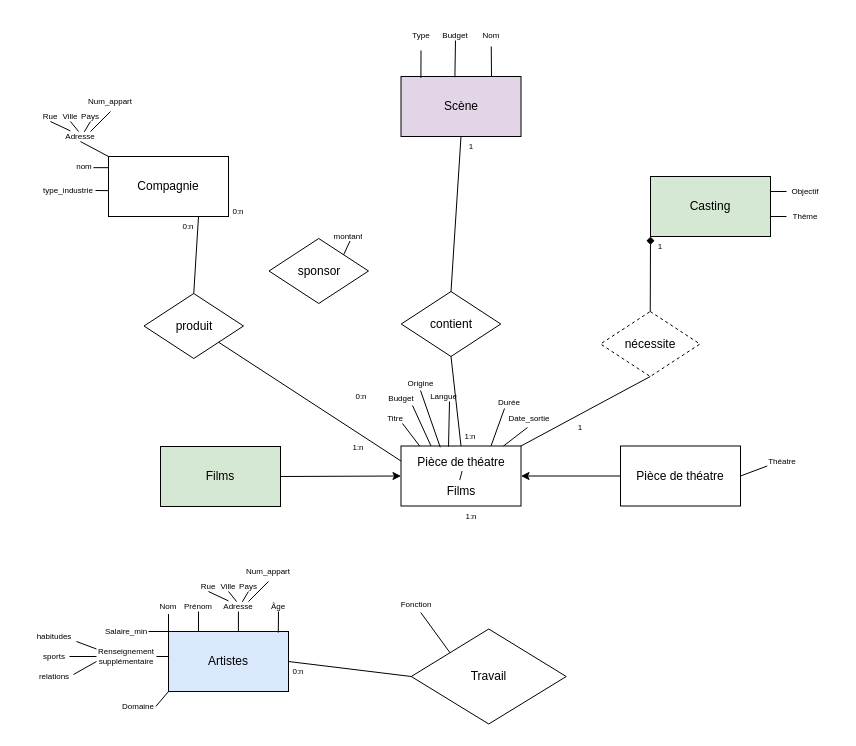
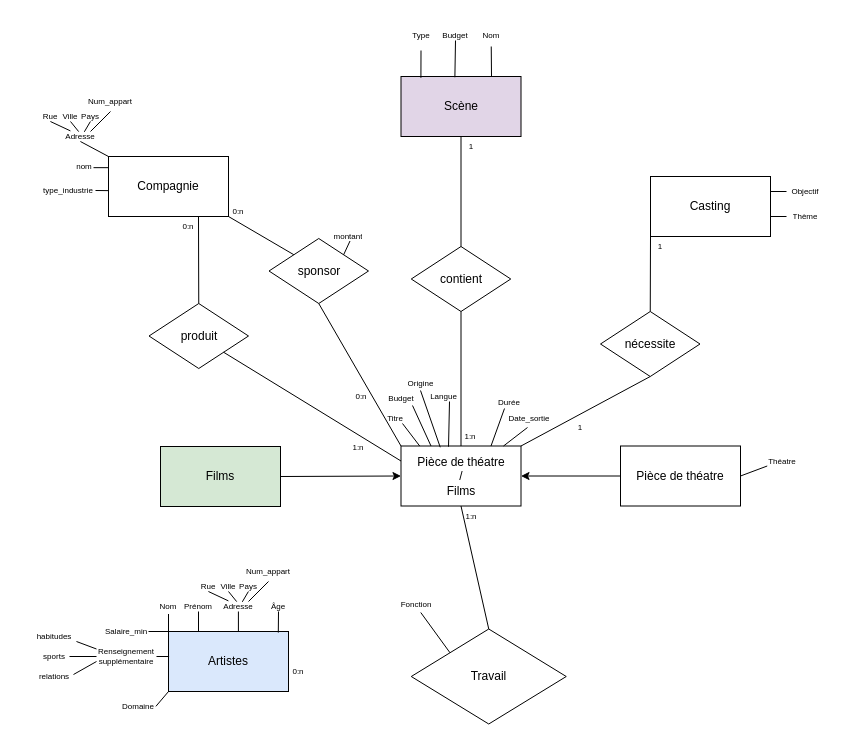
node "Casting": fillcolor #d5e8d4 -> #ffffff
edge "Compagnie" -- "sponsor": added
edge "nécessite" -> "Casting": arrowhead diamond -> none
node "contient": moved (451, 324) -> (461, 279)
node "produit": moved (194, 326) -> (199, 336)
node "nécessite": style dashed -> solid
edge "sponsor" -- "Pièce de théatre / Films": added
edge "Pièce de théatre / Films" -- "Travail": added
edge "Artistes" -- "Travail": removed
